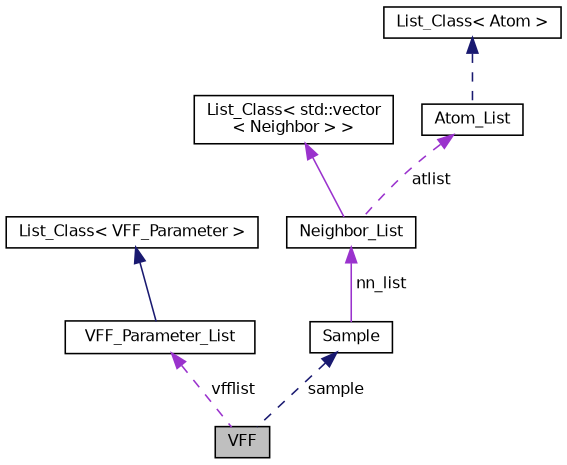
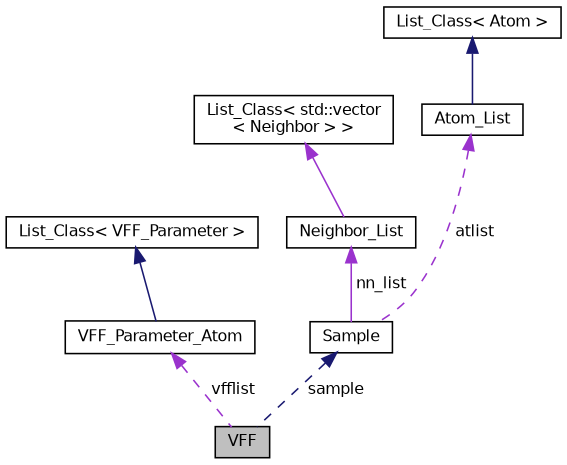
edge "Atom_List" -> "List_Class< Atom >": style dashed -> solid
edge "Neighbor_List" -> "Atom_List": now "Sample" -> "Atom_List"
node "VFF_Parameter_List": label "VFF_Parameter_List" -> "VFF_Parameter_Atom"
